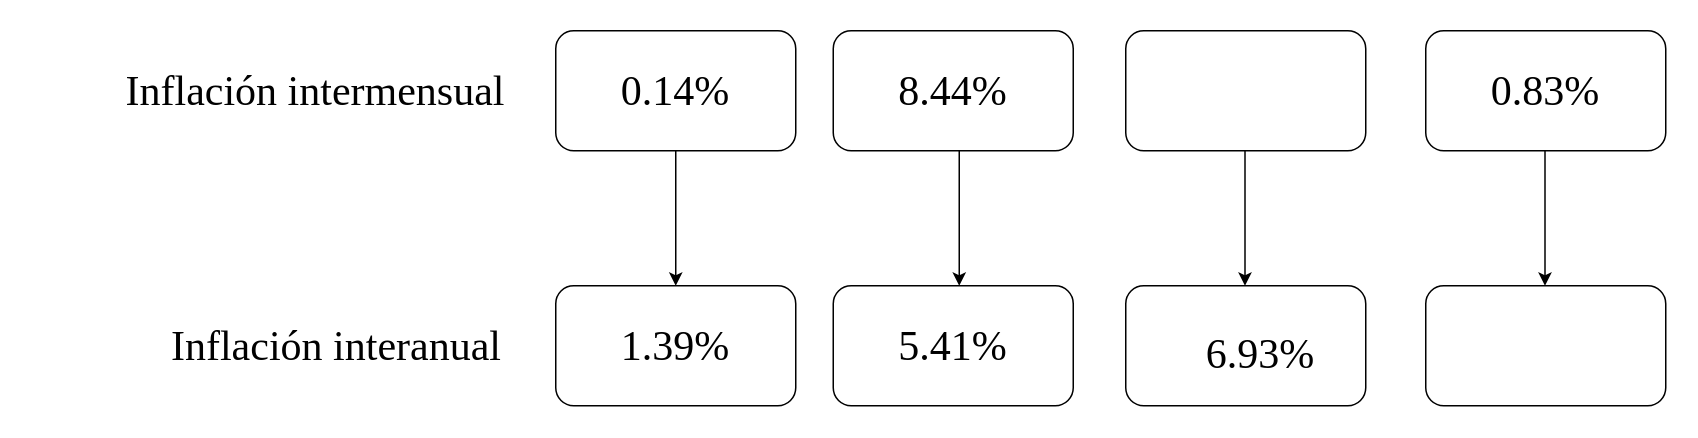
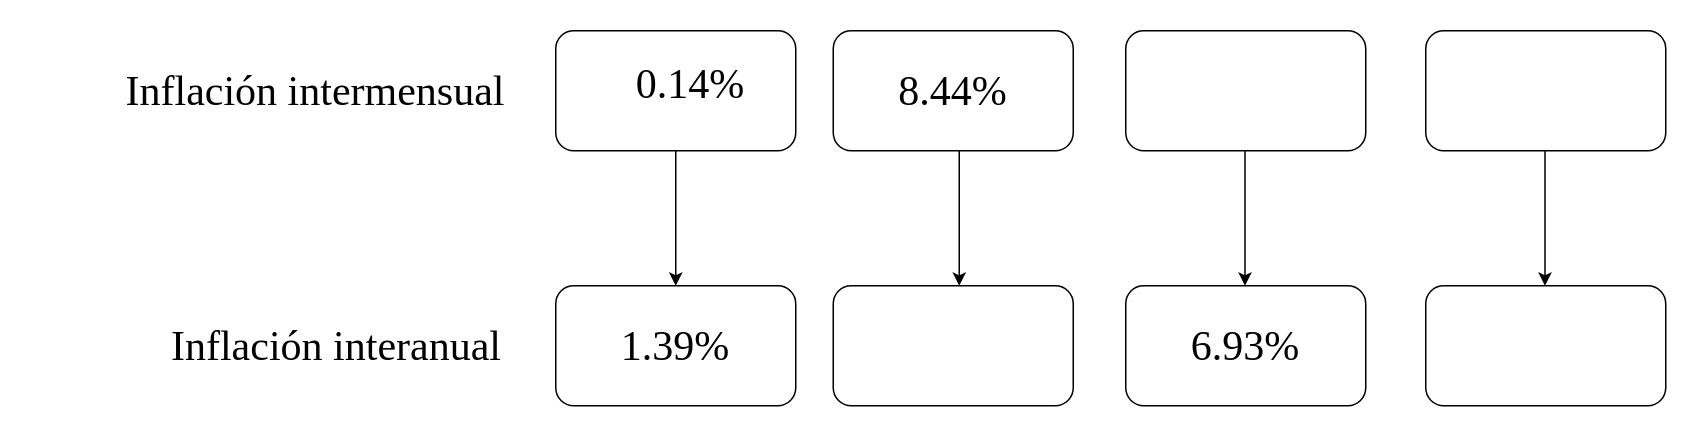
node "0.14%": moved (676, 91) -> (691, 83)
node "0.83%": removed
node "5.41%": removed
node "6.93%": moved (1261, 353) -> (1246, 346)
